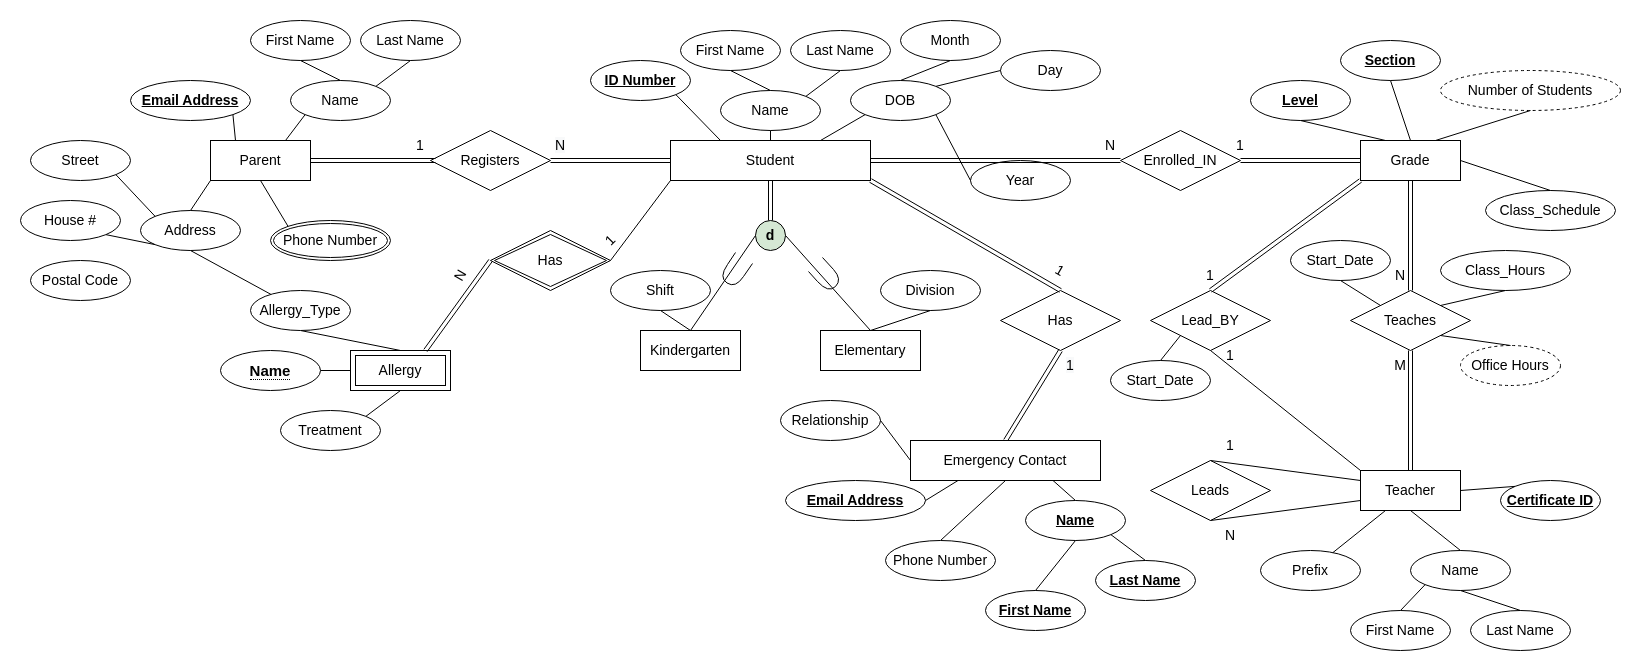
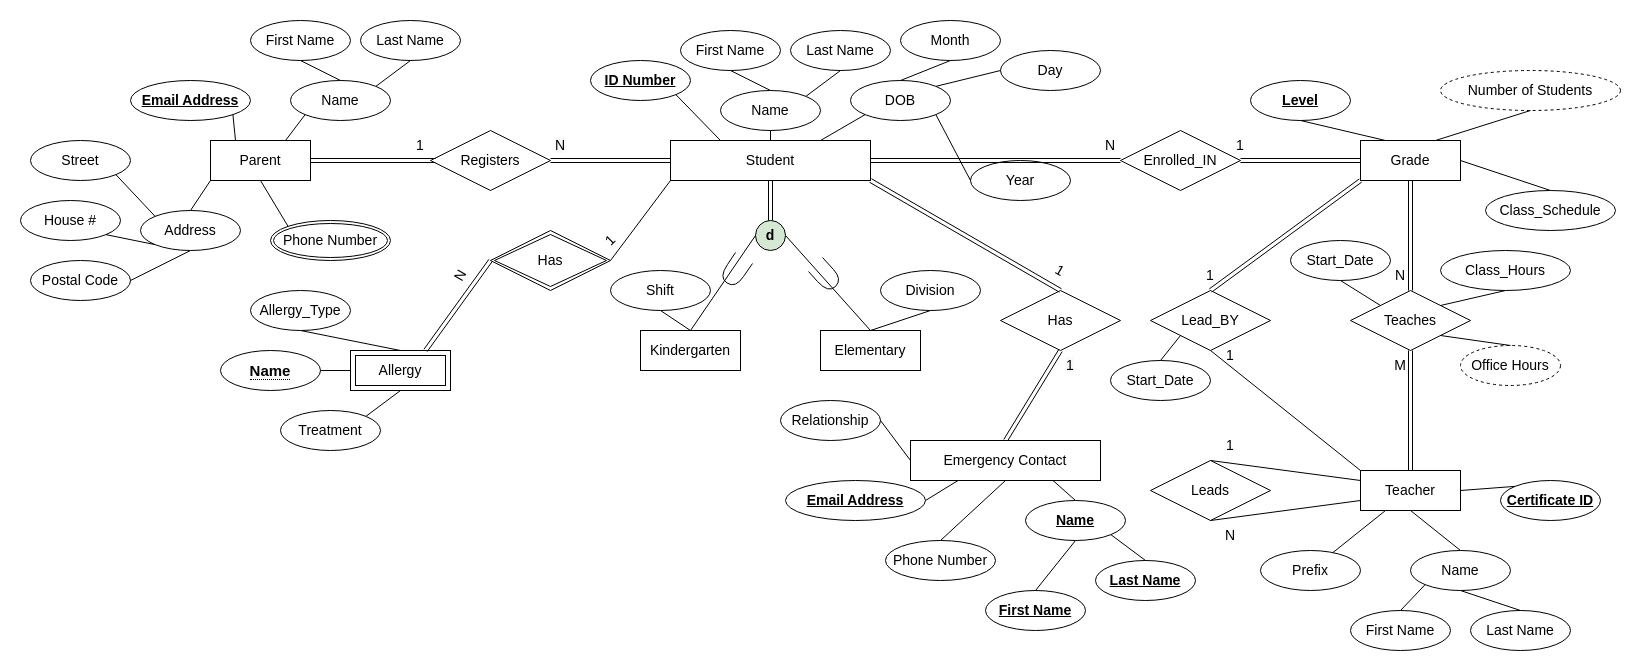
node "Section": removed
edge "Section" -- "Grade": removed
edge "Address" -- "Allergy_Type": now "Address" -- "Postal Code"
